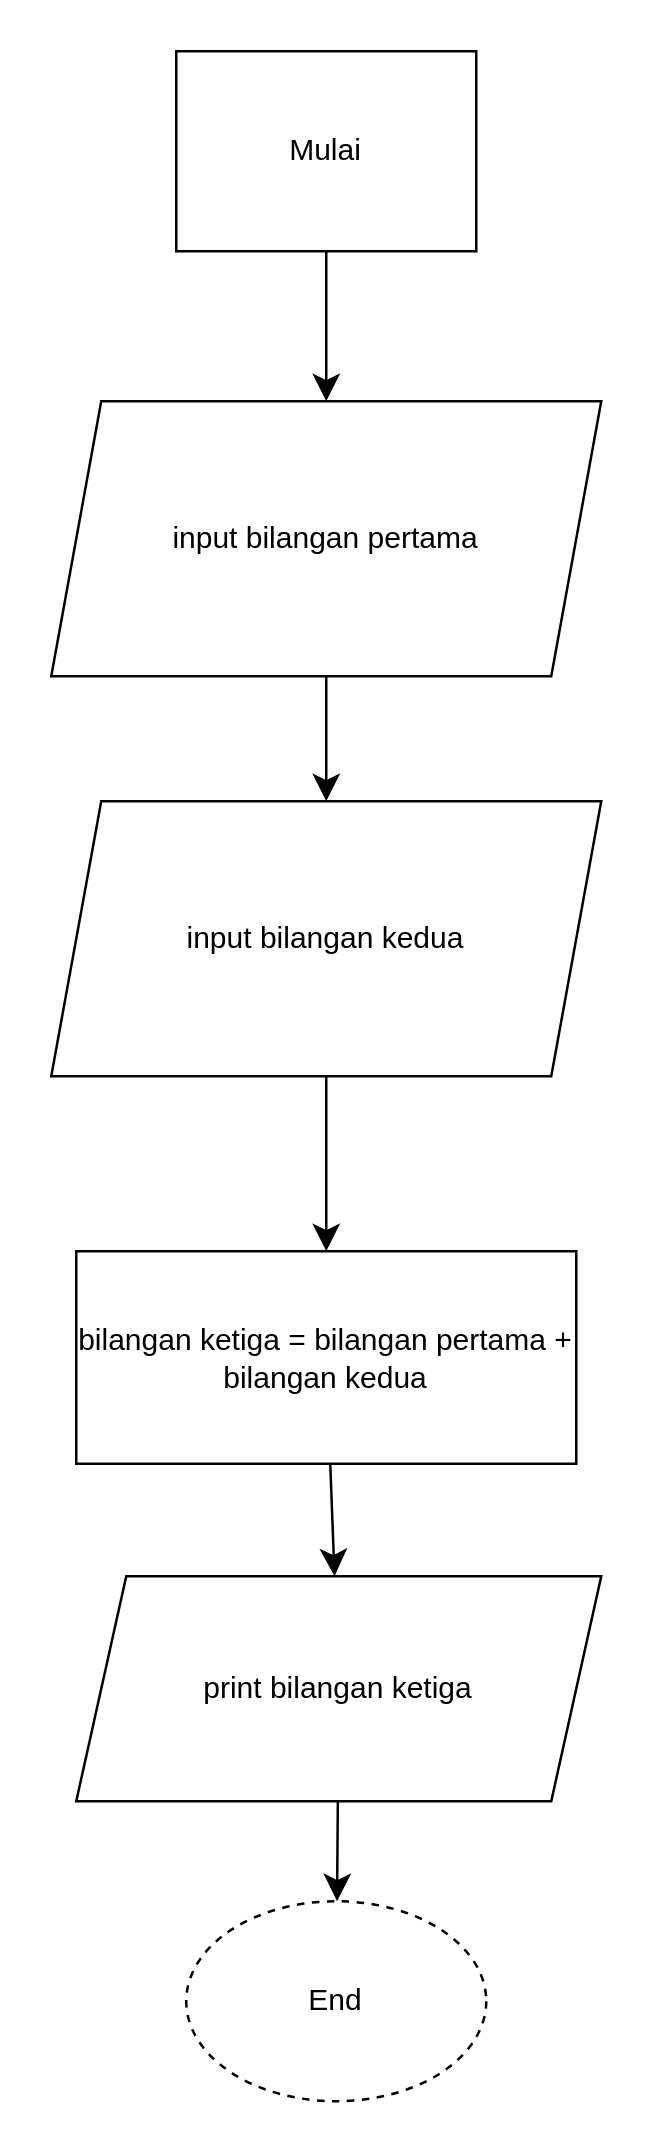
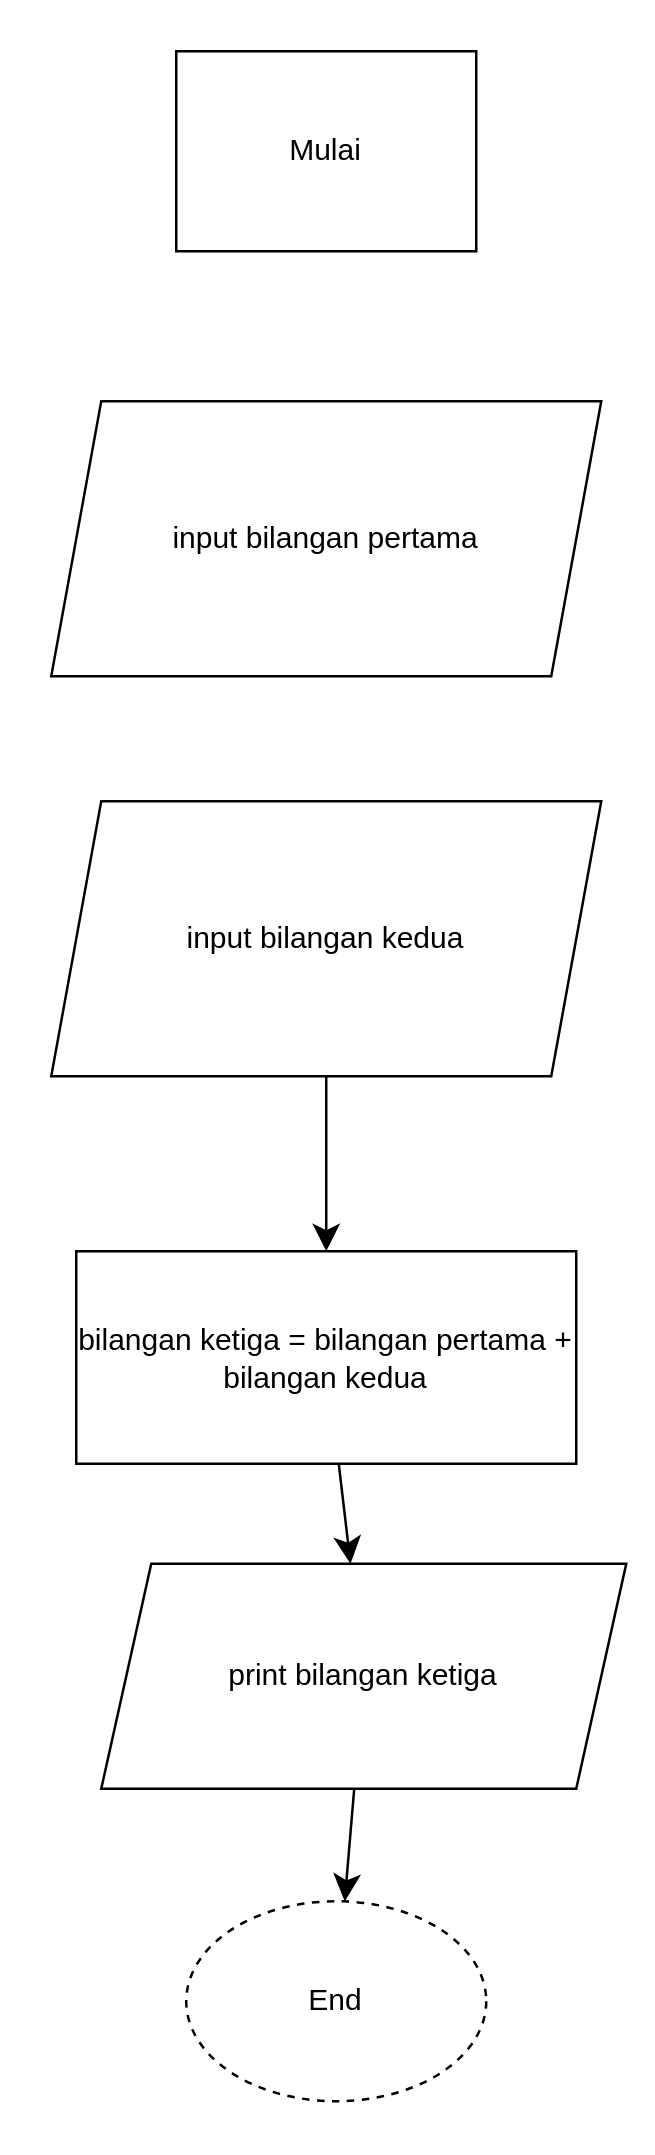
edge "Mulai" -> "input bilangan pertama": removed
edge "input bilangan pertama" -> "input bilangan kedua": removed
node "print bilangan ketiga": moved (339, 1689) -> (364, 1676)
